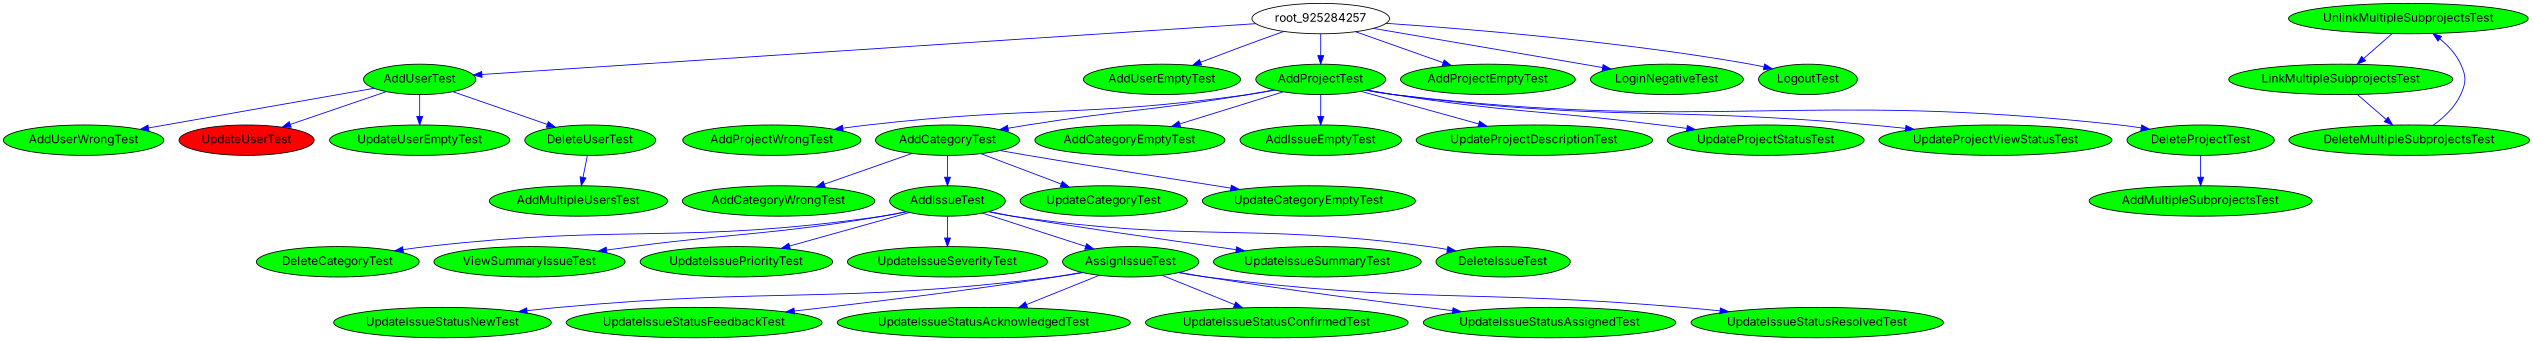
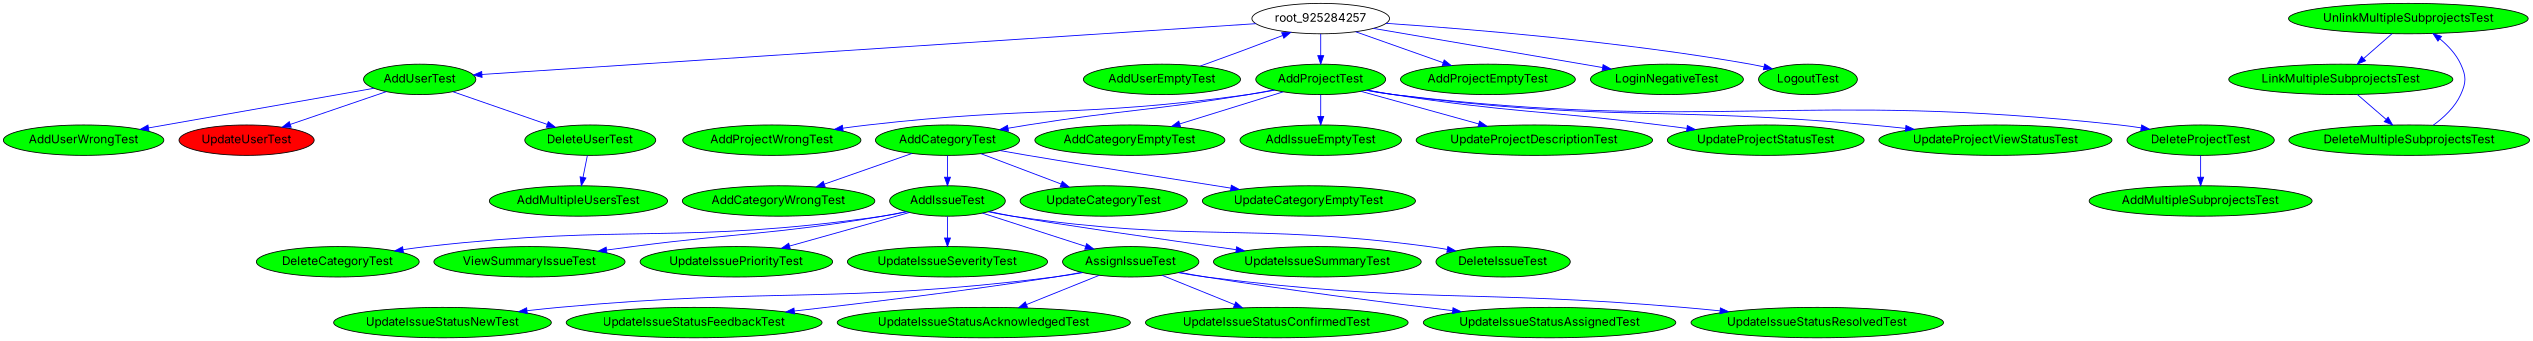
edge "root_925284257" -> "AddUserEmptyTest": reversed
node "UpdateUserEmptyTest": removed
